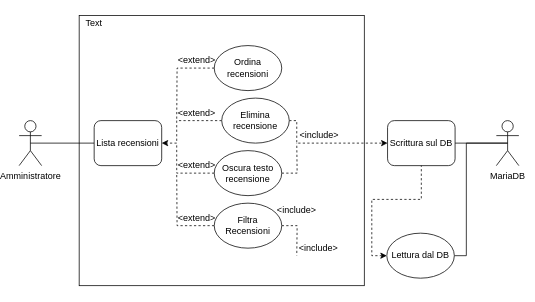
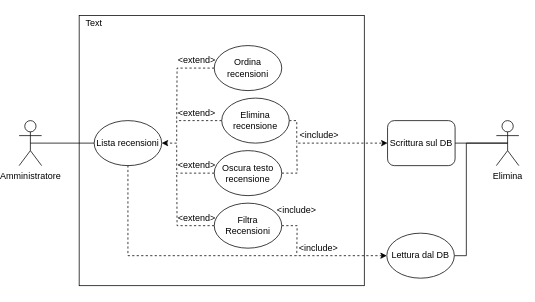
node "Lista recensioni": shape rounded rectangle -> ellipse
node "MariaDB": label "MariaDB" -> "Elimina"
edge "Scrittura sul DB" -> "Lettura dal DB": now "Lista recensioni" -> "Lettura dal DB"
